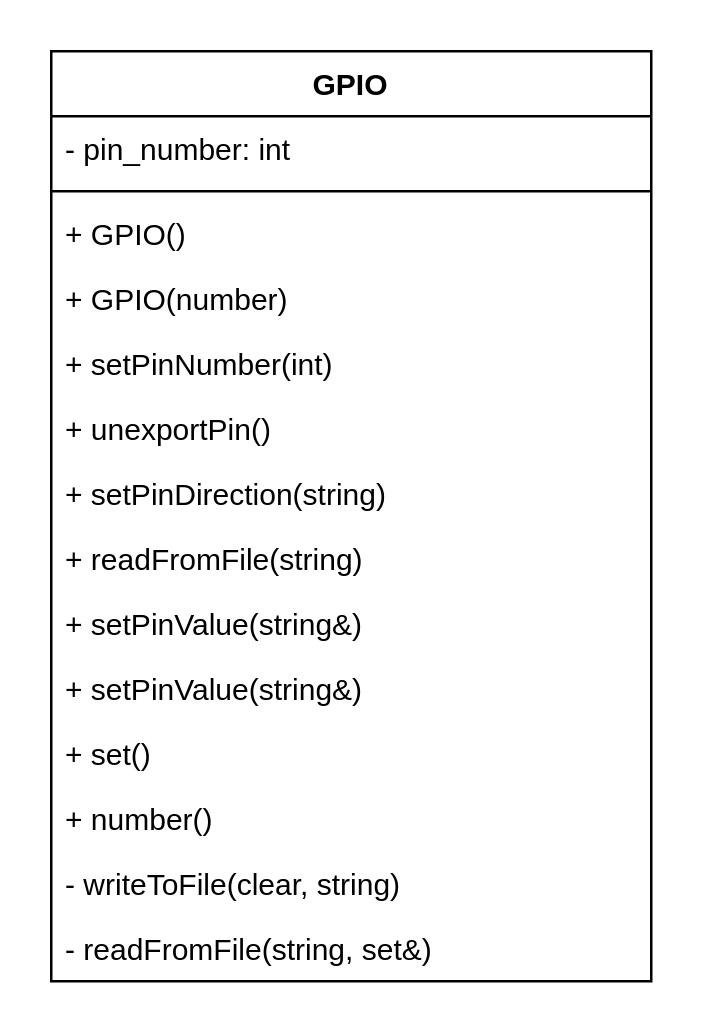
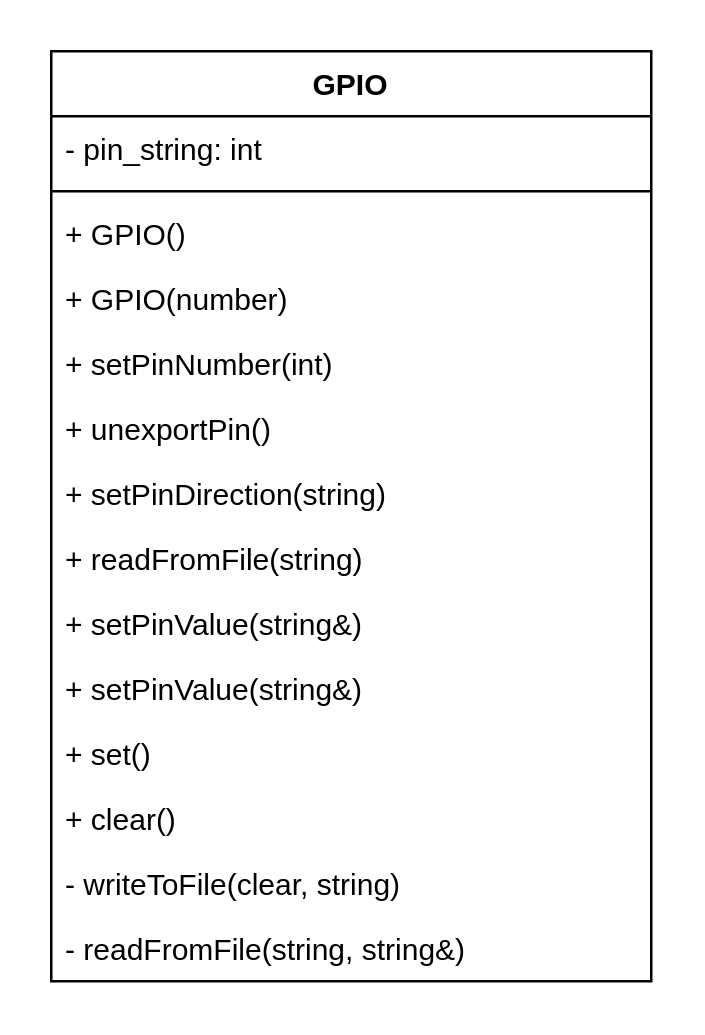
node "- pin_number: int": label "- pin_number: int" -> "- pin_string: int"
node "+ number()": label "+ number()" -> "+ clear()"
node "- readFromFile(string, set&)": label "- readFromFile(string, set&)" -> "- readFromFile(string, string&)"
